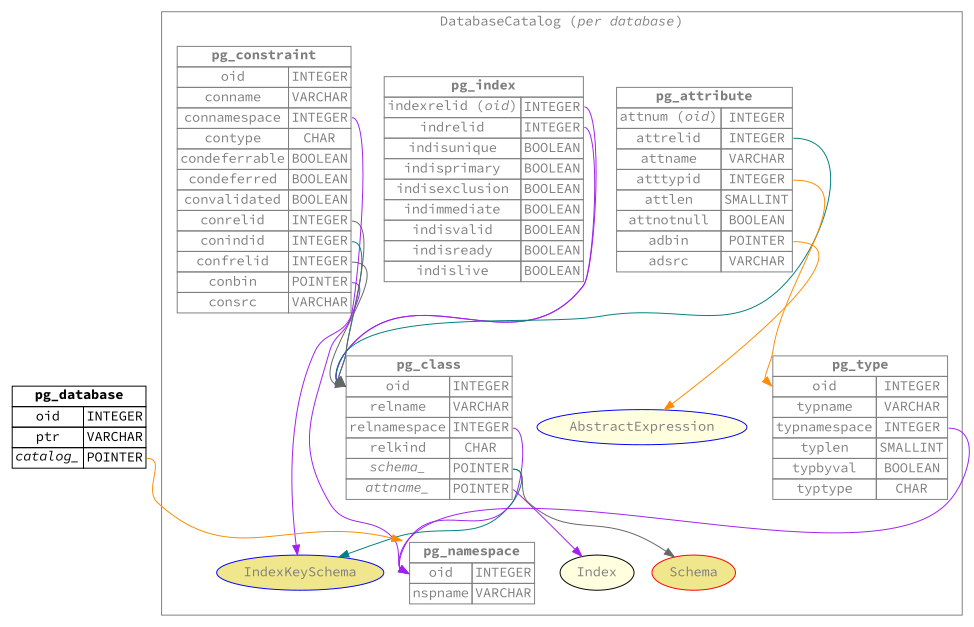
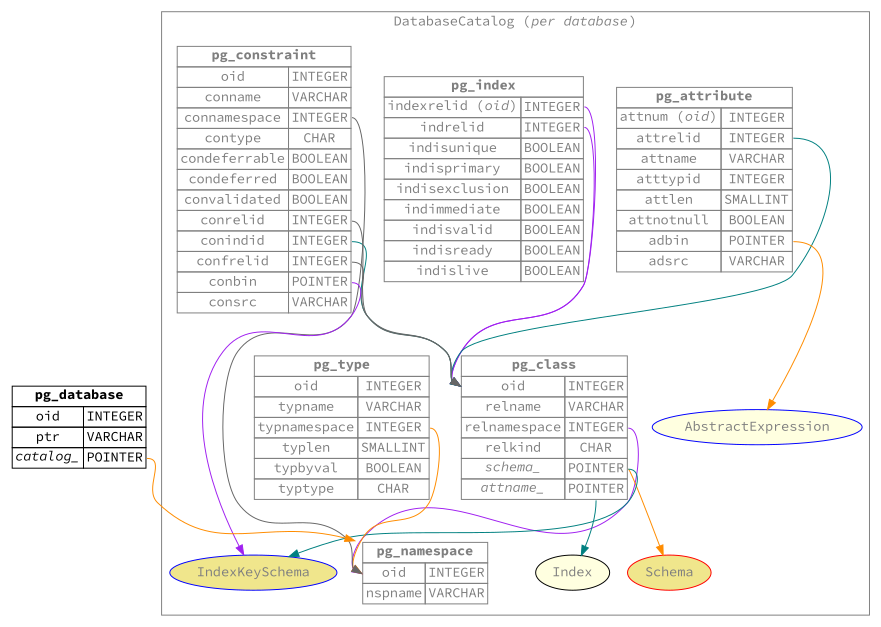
edge "pg_attribute" -> "pg_type": removed
edge "pg_constraint" -> "pg_namespace": color purple -> gray40
edge "pg_class" -> "Index": color purple -> teal
edge "pg_class" -> "Schema": color gray40 -> darkorange
edge "pg_type" -> "pg_namespace": color purple -> darkorange
